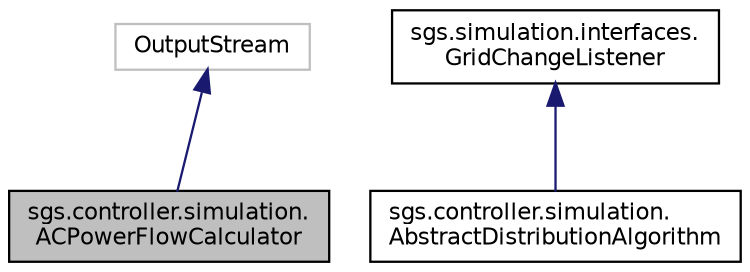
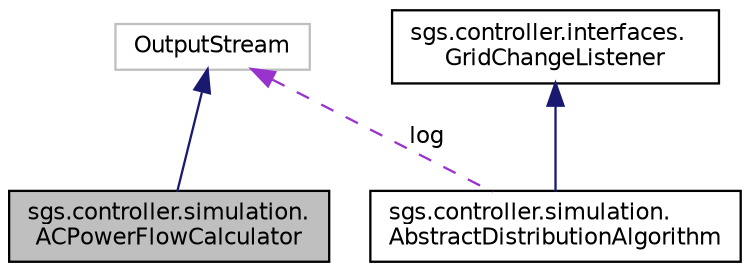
node "sgs.simulation.interfaces. GridChangeListener": label "sgs.simulation.interfaces. GridChangeListener" -> "sgs.controller.interfaces. GridChangeListener"
edge "sgs.controller.simulation. AbstractDistributionAlgorithm" -> "OutputStream": added, label "log"
